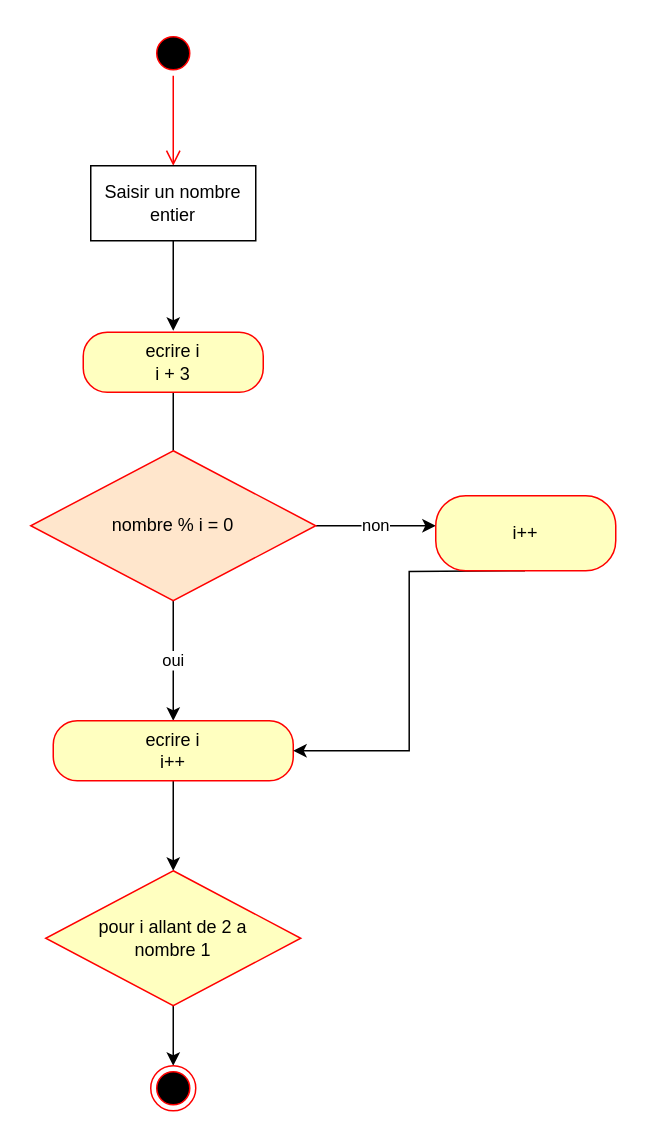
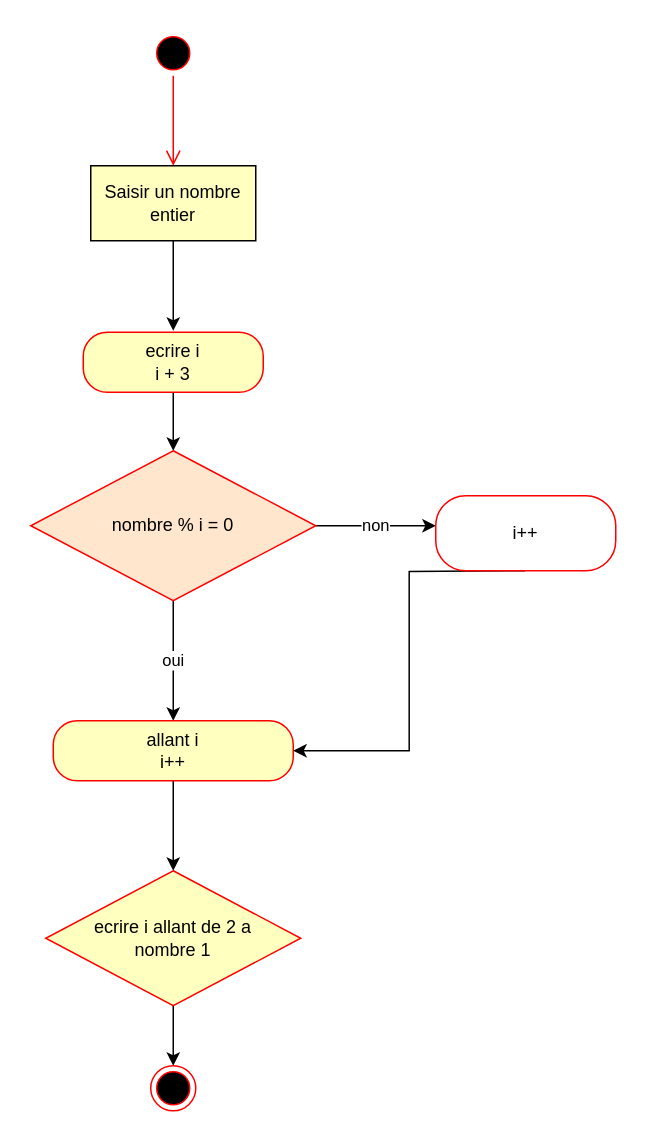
node "Saisir un nombre entier": fillcolor #ffffff -> #ffffc0
edge "ecrire i i + 3" -- "nombre % i = 0": arrowhead none -> classic
node "i++": fillcolor #ffffc0 -> #ffffff
node "ecrire i i++": label "ecrire i i++" -> "allant i i++"
node "pour i allant de 2 a nombre 1": label "pour i allant de 2 a nombre 1" -> "ecrire i allant de 2 a nombre 1"
